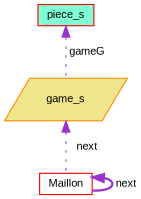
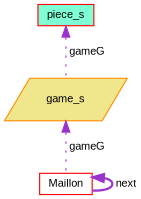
edge "Maillon" -> "game_s": label " next" -> " gameG"
